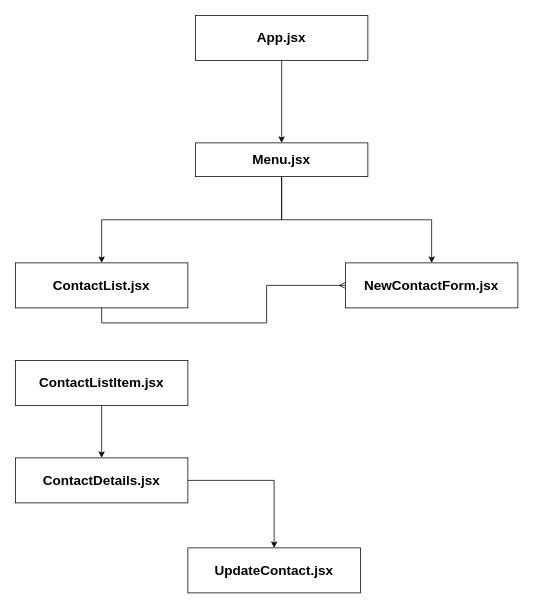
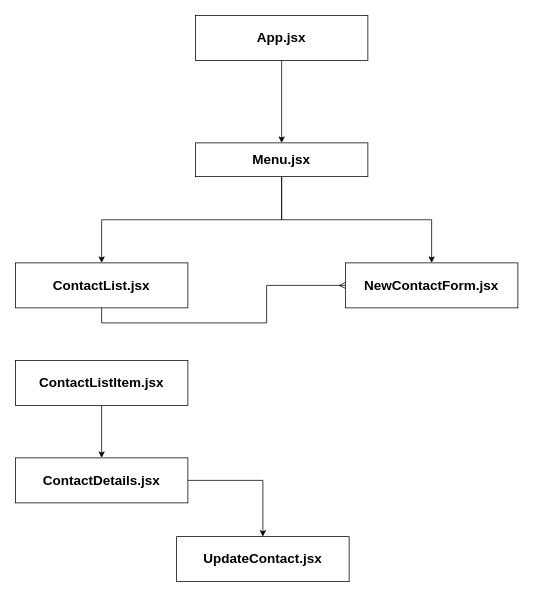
node "UpdateContact.jsx": moved (274, 570) -> (263, 559)
